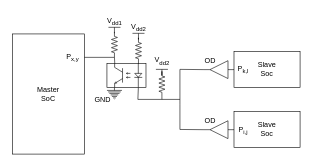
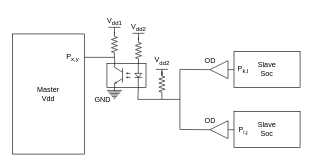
node "Master SoC": label "Master SoC" -> "Master Vdd"
